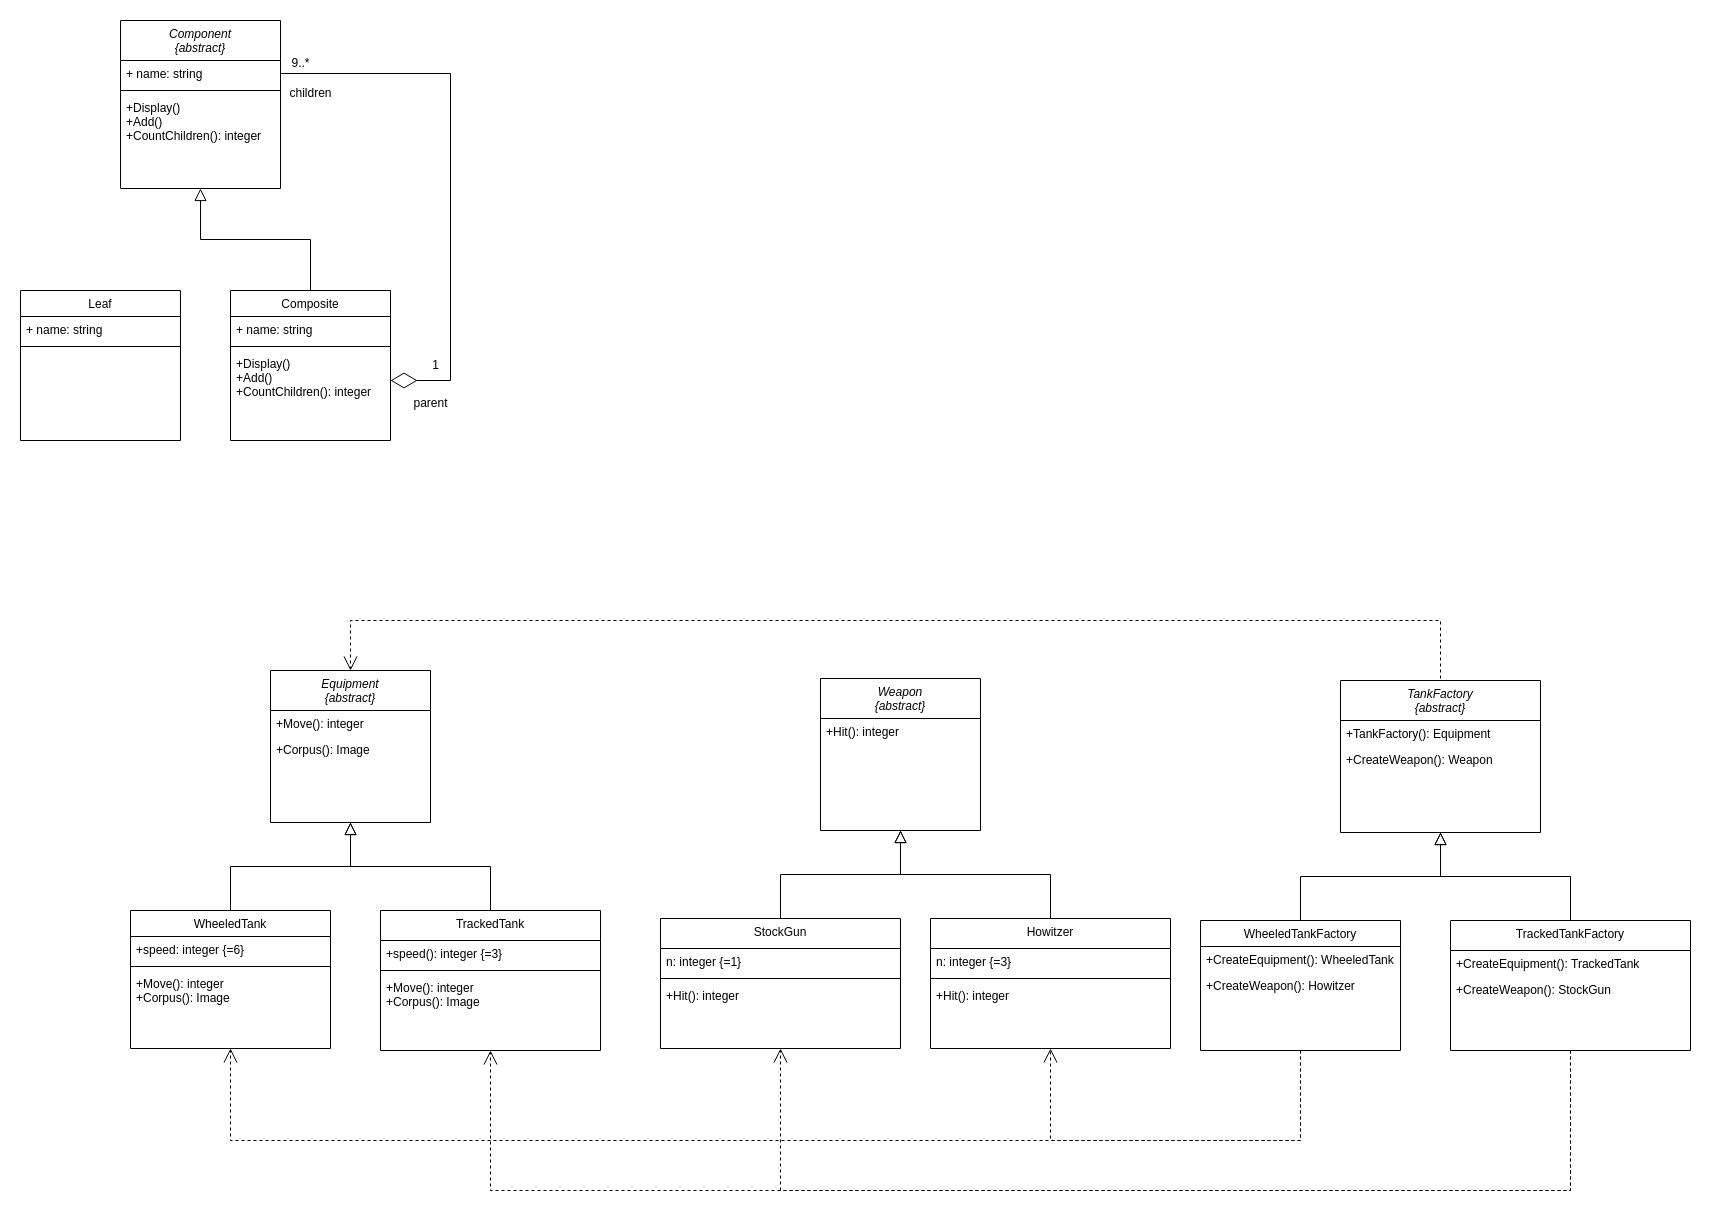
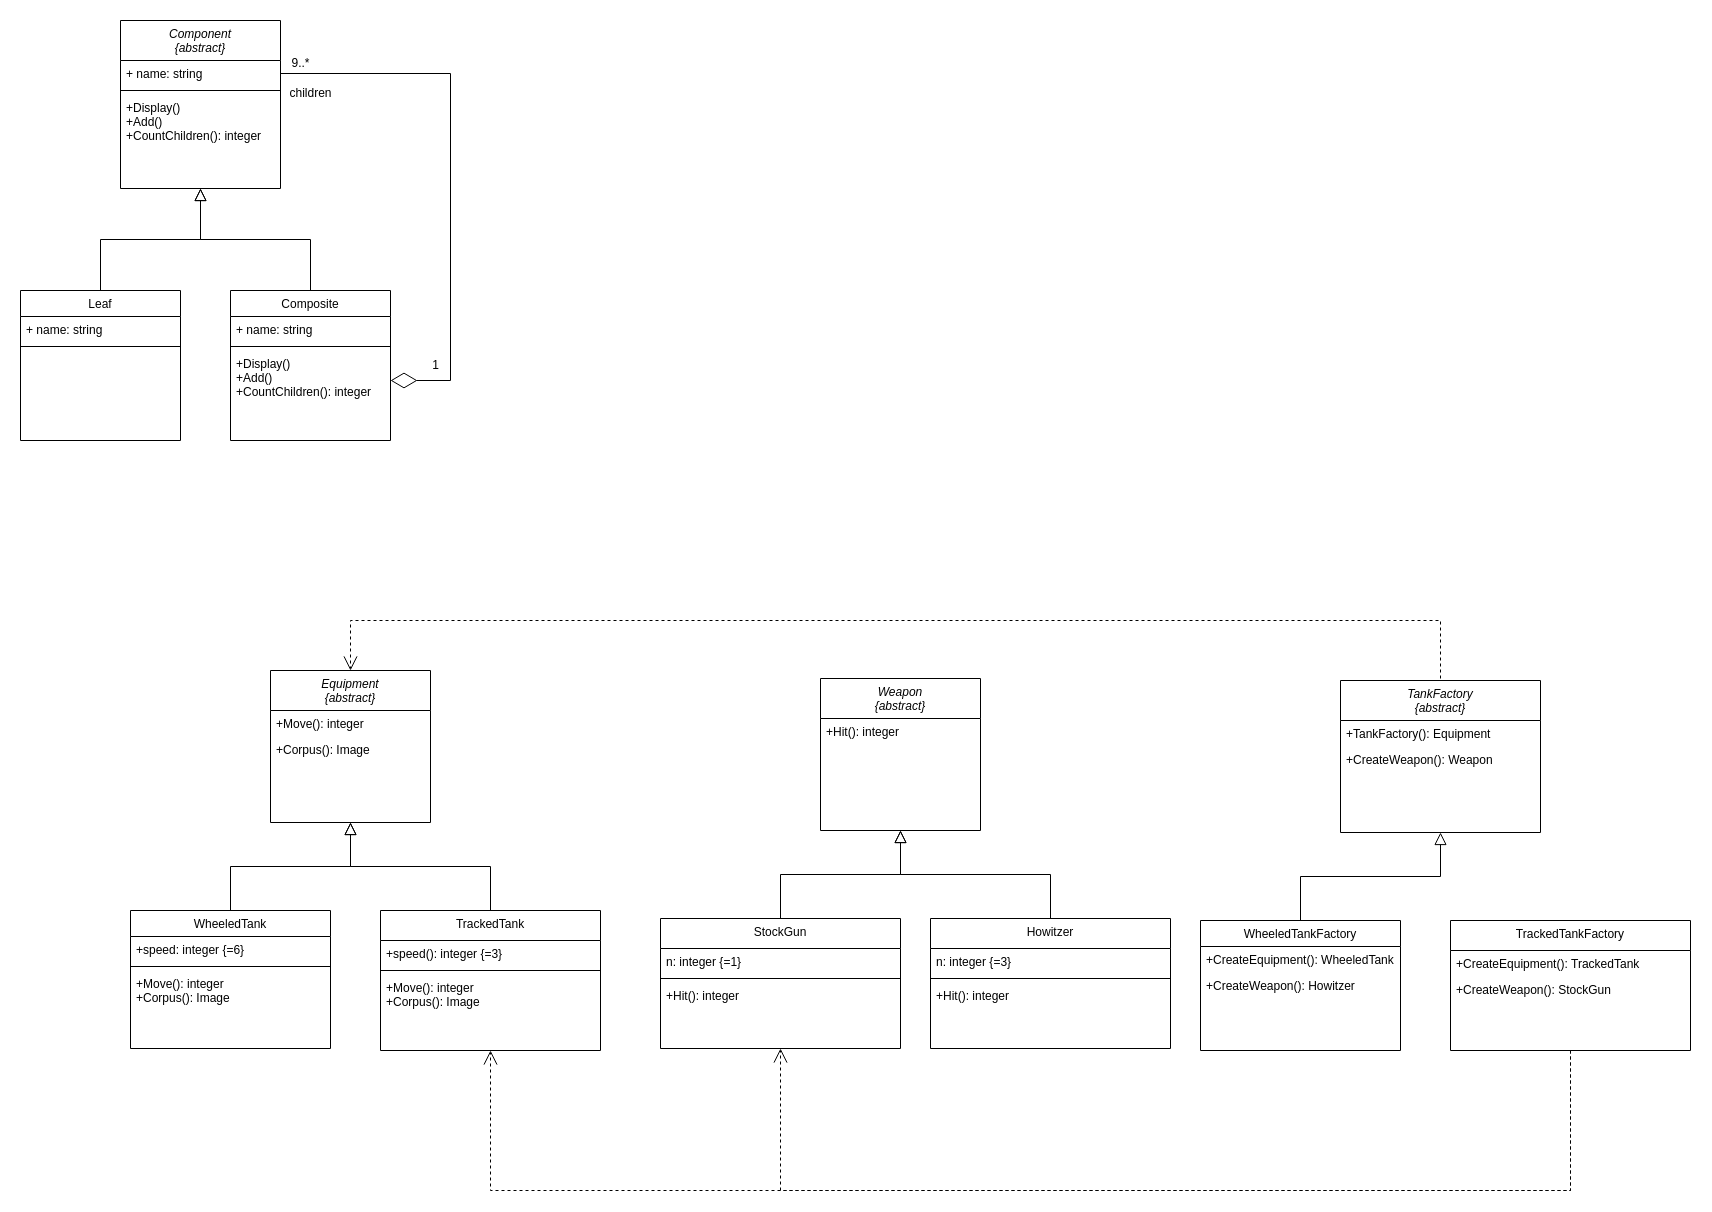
edge "Leaf" -> "Component {abstract}": added
node "parent": removed
edge "TrackedTankFactory" -> "TankFactory {abstract}": removed
edge "WheeledTankFactory" -> "Howitzer": removed
edge "WheeledTankFactory" -> "WheeledTank": removed
